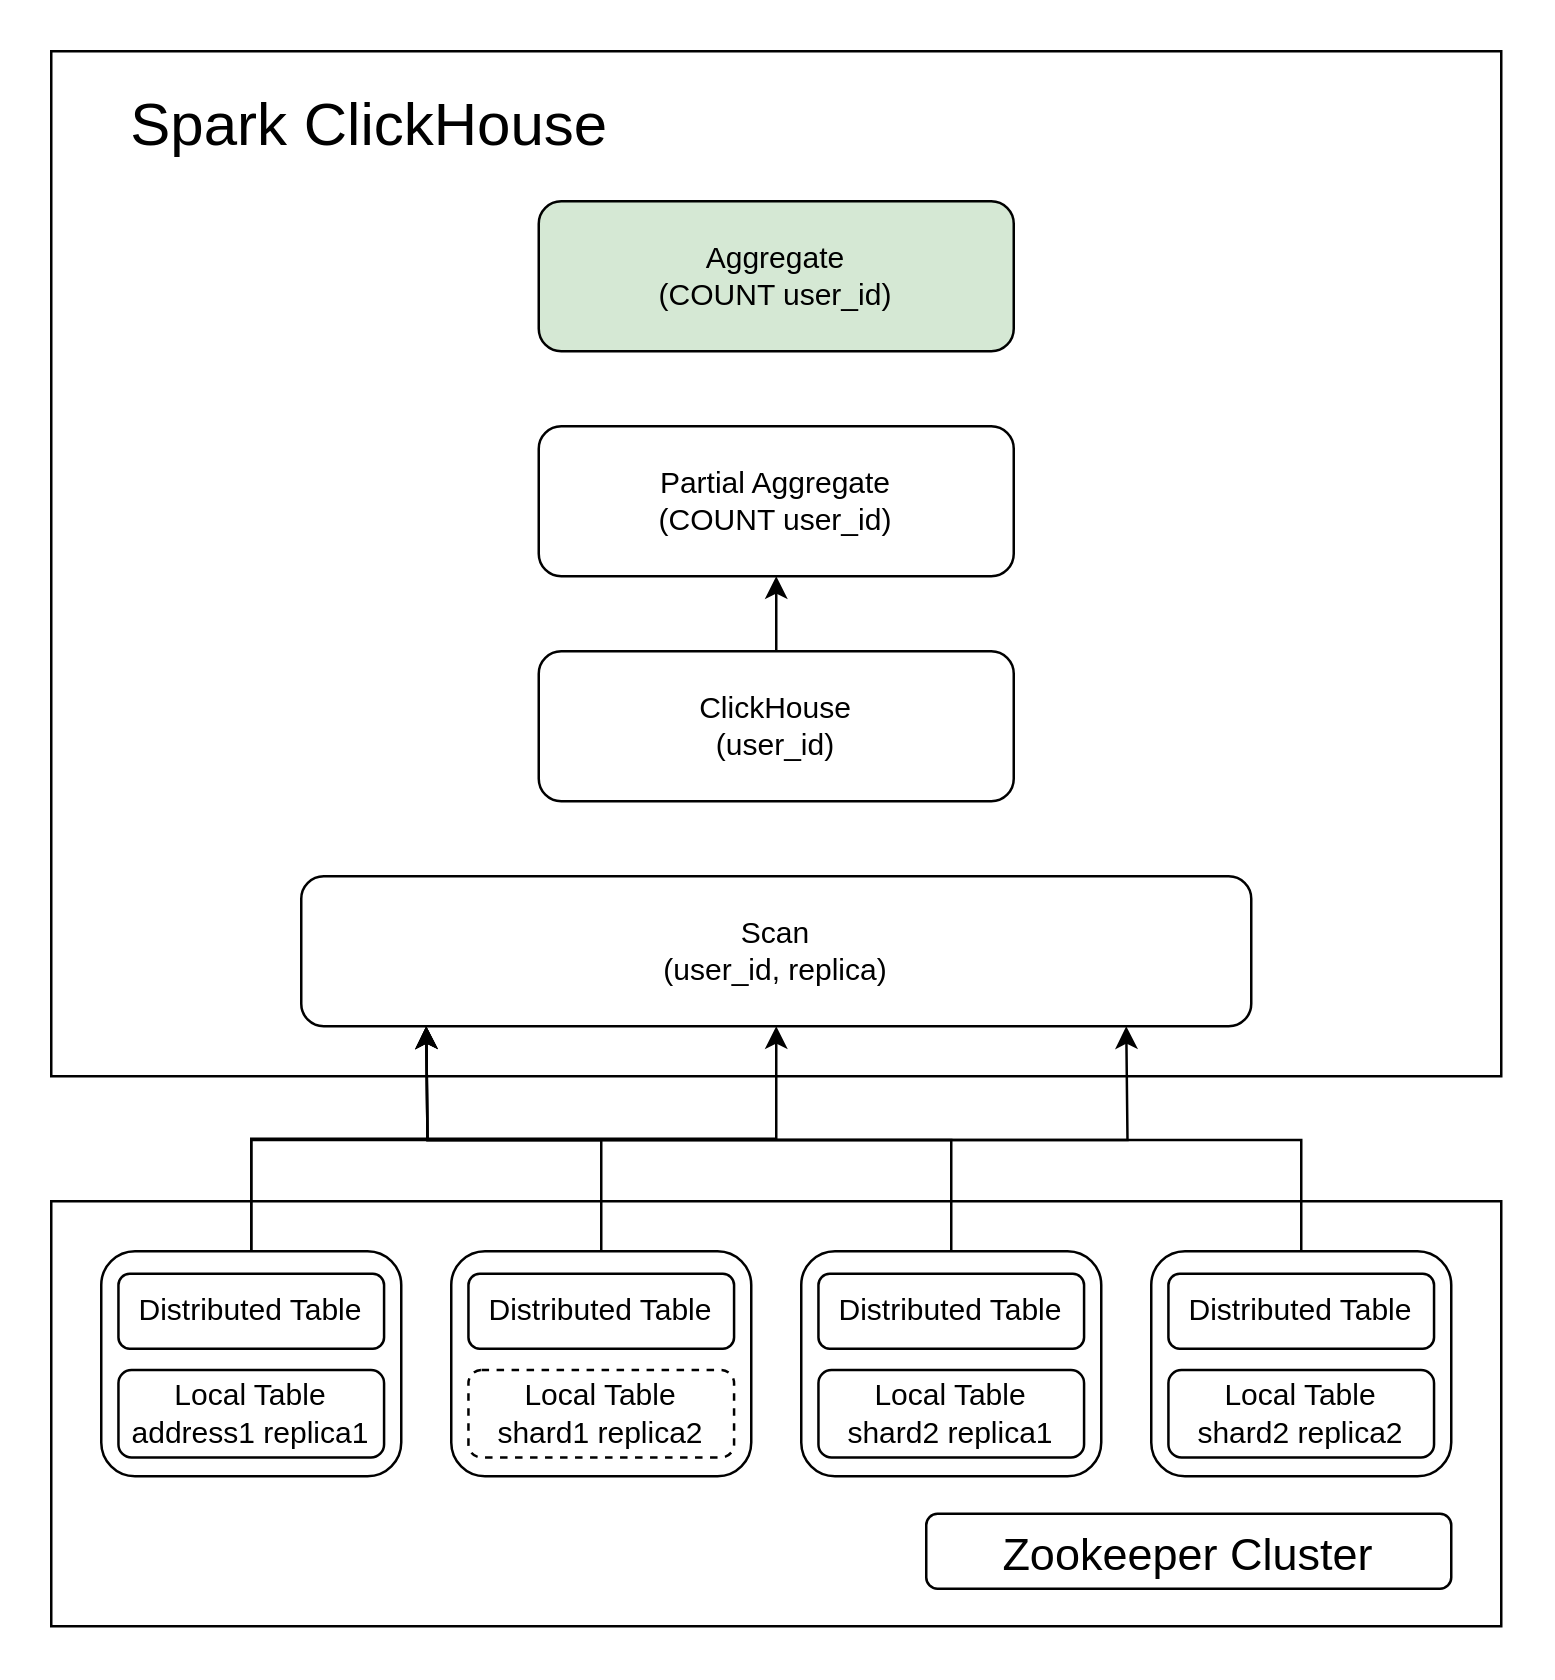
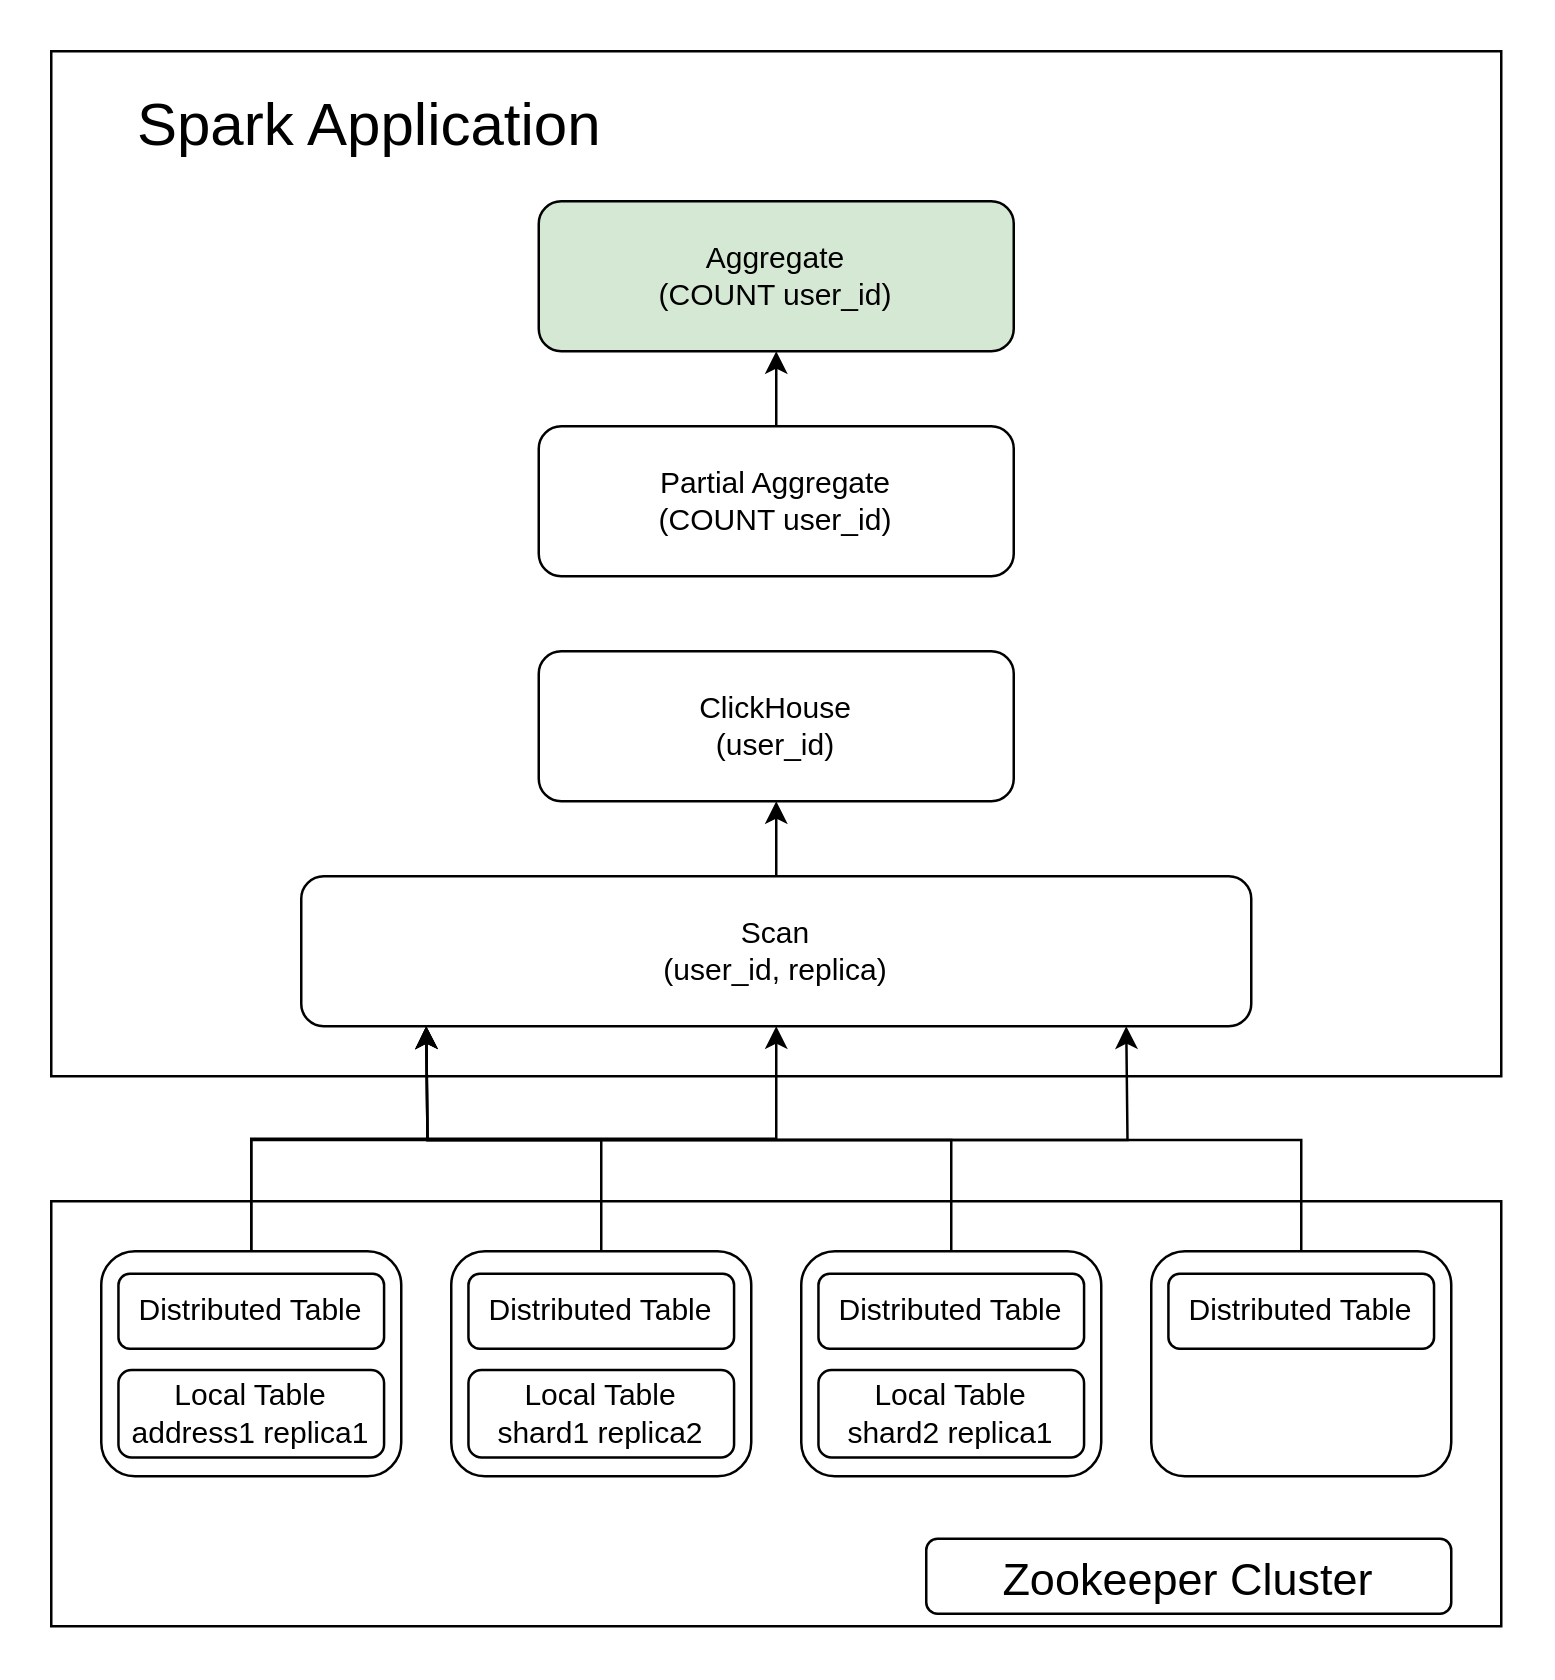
node "Spark ClickHouse": label "Spark ClickHouse" -> "Spark Application"
edge "Partial Aggregate (COUNT user_id)" -> "Aggregate (COUNT user_id)": added
edge "ClickHouse (user_id)" -> "Partial Aggregate (COUNT user_id)": removed
edge "Scan (user_id, replica)" -> "ClickHouse (user_id)": added
node "Local Table shard1 replica2": style dashed -> solid
node "Local Table shard2 replica2": removed
node "Zookeeper Cluster": moved (1189, 1551) -> (1189, 1576)
